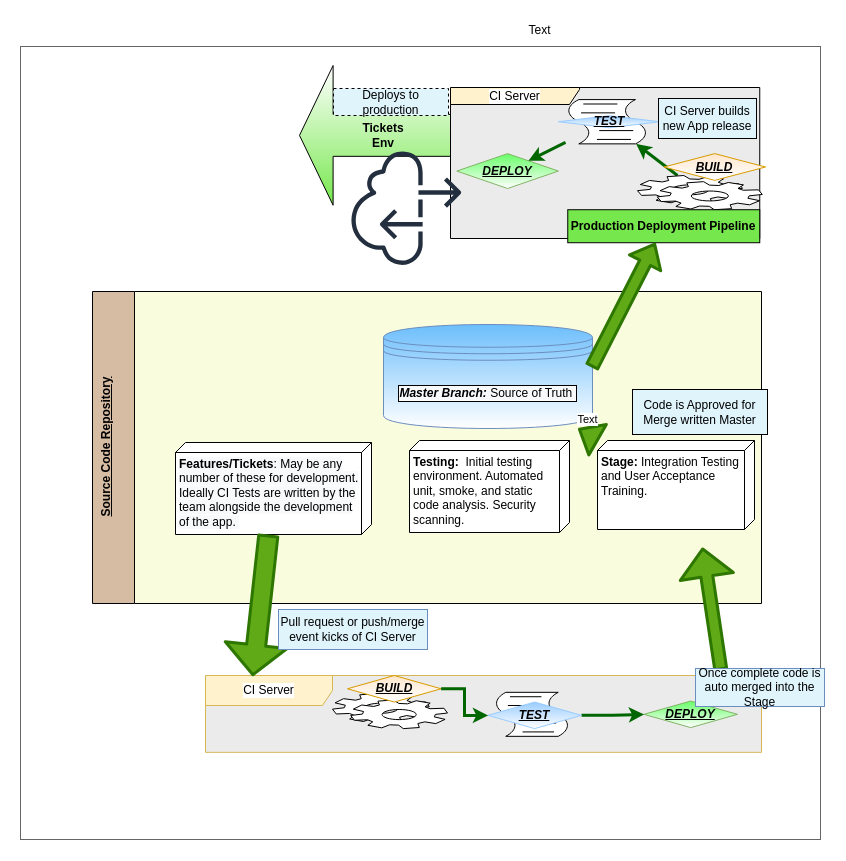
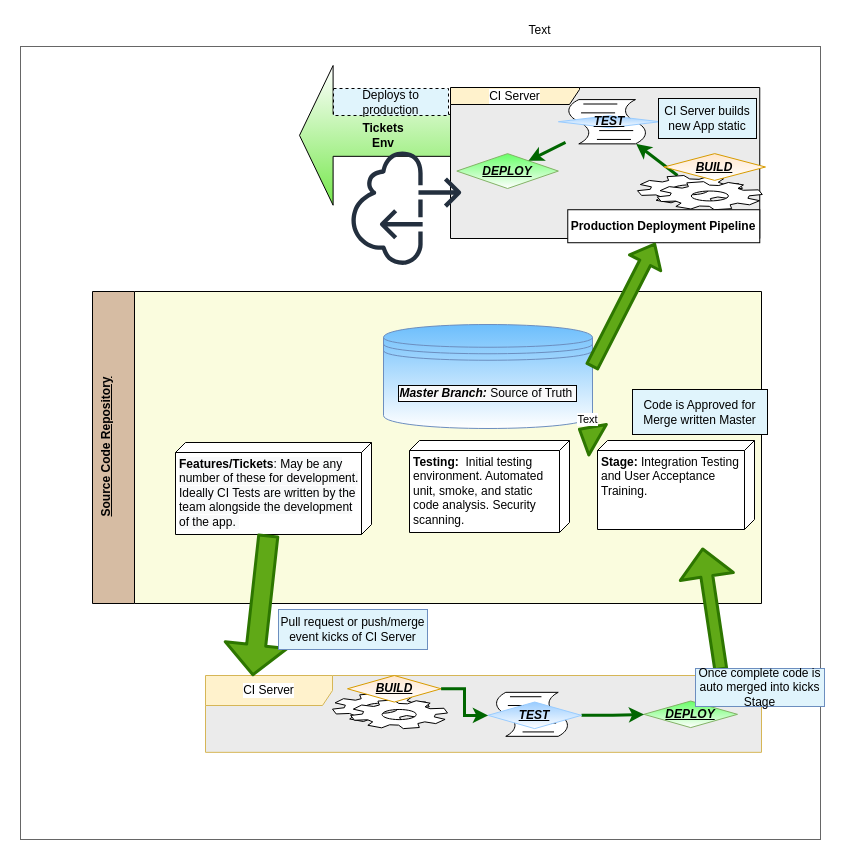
node "CI Server builds new App release": label "CI Server builds new App release" -> "CI Server builds new App static"
node "Production Deployment Pipeline": fillcolor #76e84d -> #ffffff
node "Once complete code is auto merged into the Stage": label "Once complete code is auto merged into the Stage" -> "Once complete code is auto merged into kicks Stage"
